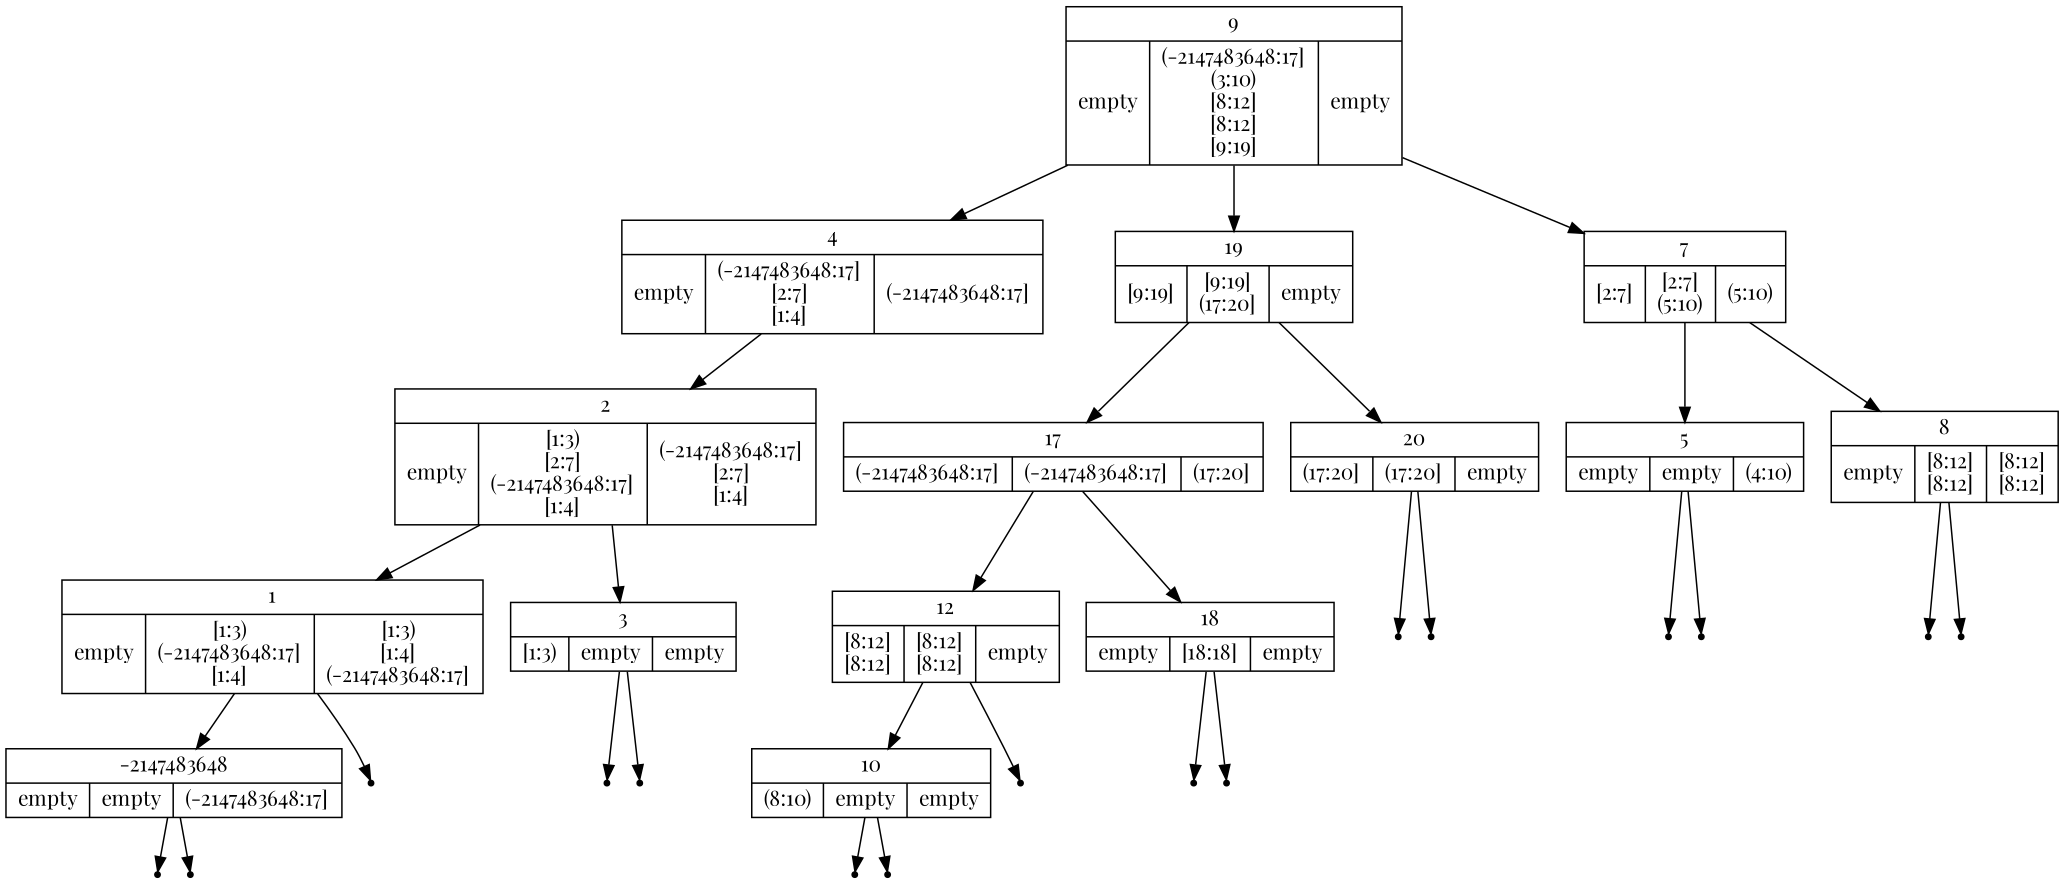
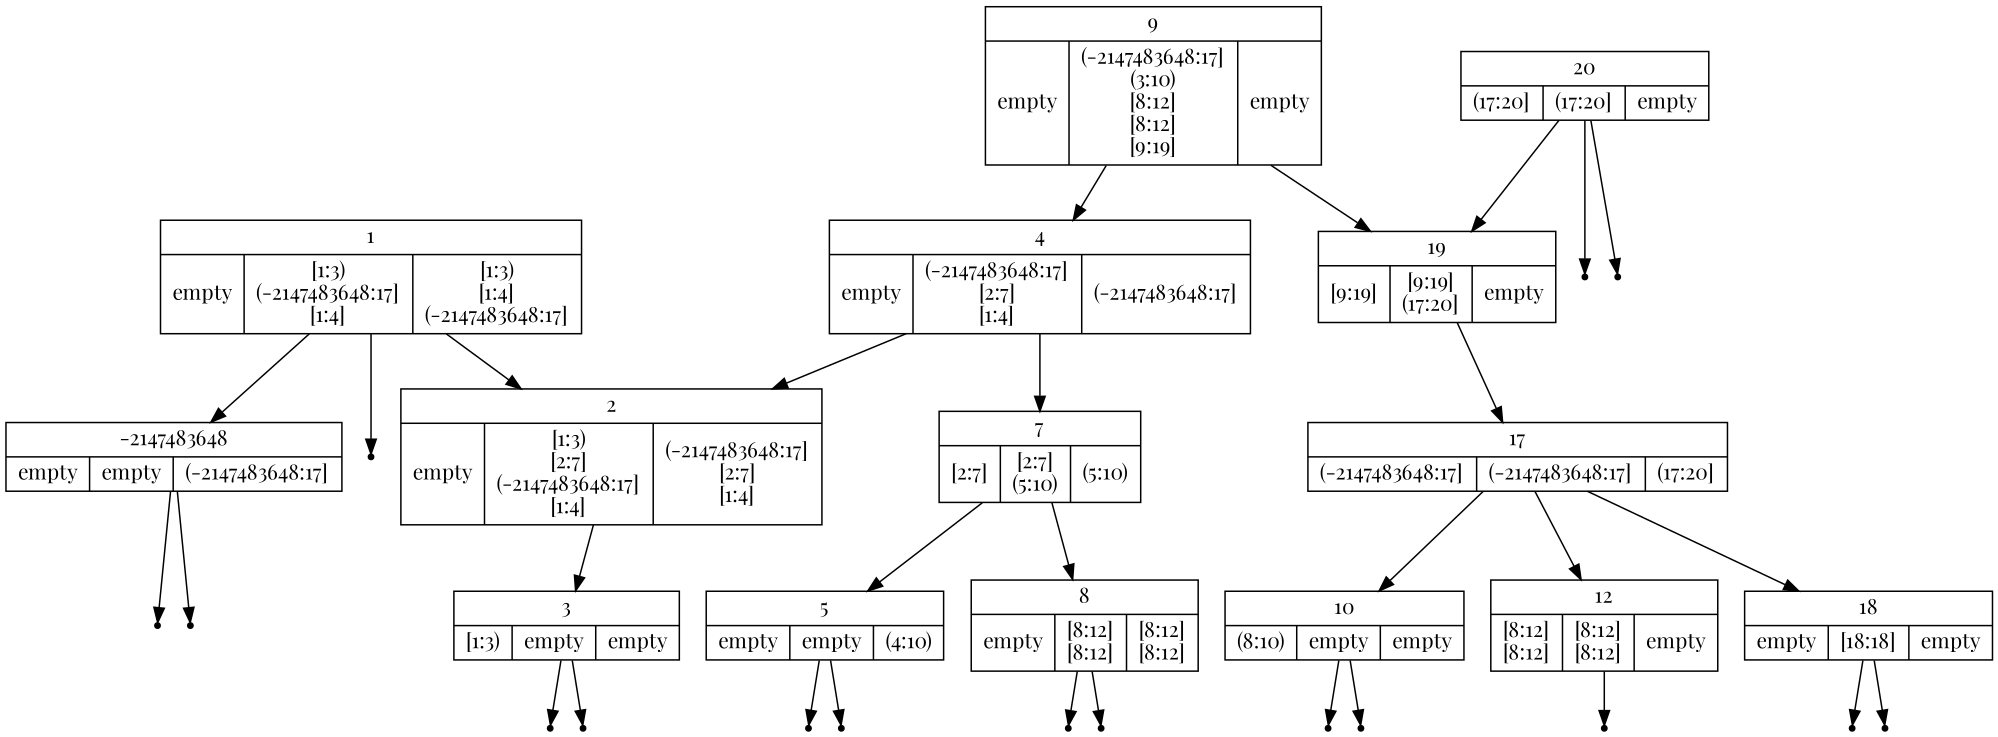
edge "9" -> "7": now "4" -> "7"
edge "19" -> "20": reversed
edge "2" -> "1": reversed
edge "12" -> "10": now "17" -> "10"
